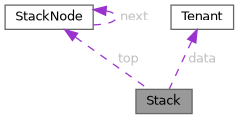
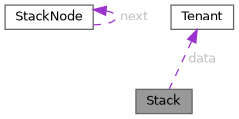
edge "Stack" -> "StackNode": removed, label "top"
